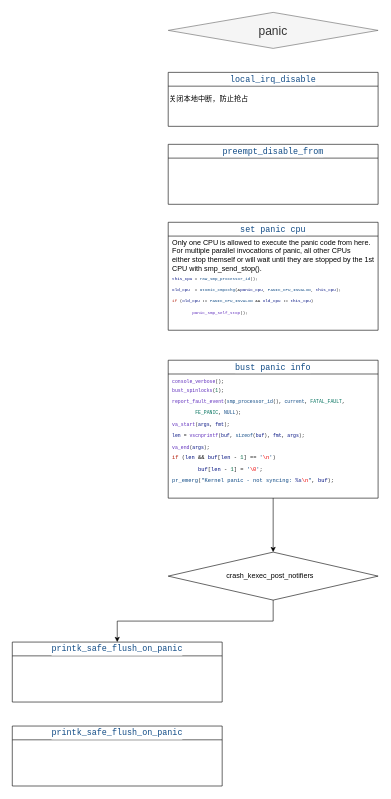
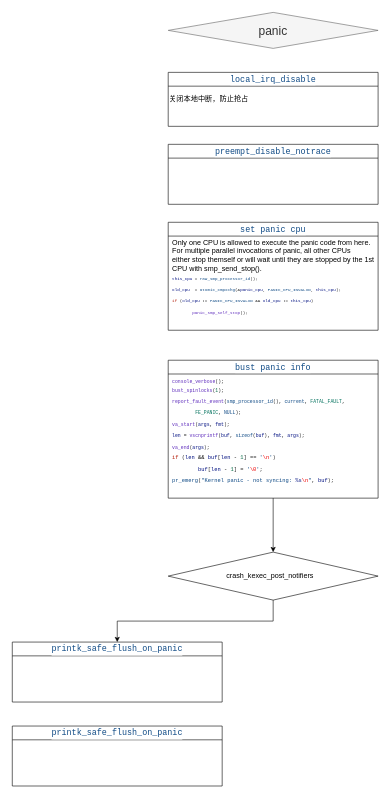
node "preempt_disable_from": label "preempt_disable_from" -> "preempt_disable_notrace"
